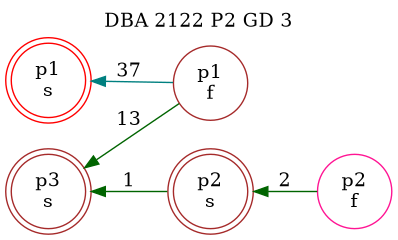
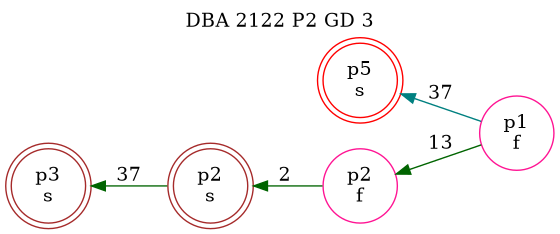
node "p1 s": label "p1 s" -> "p5 s"
node "p1 f": color brown -> deeppink
edge "p1 f" -> "p3 s": now "p1 f" -> "p2 f"
edge "p2 s" -> "p3 s": label "1" -> "37"
